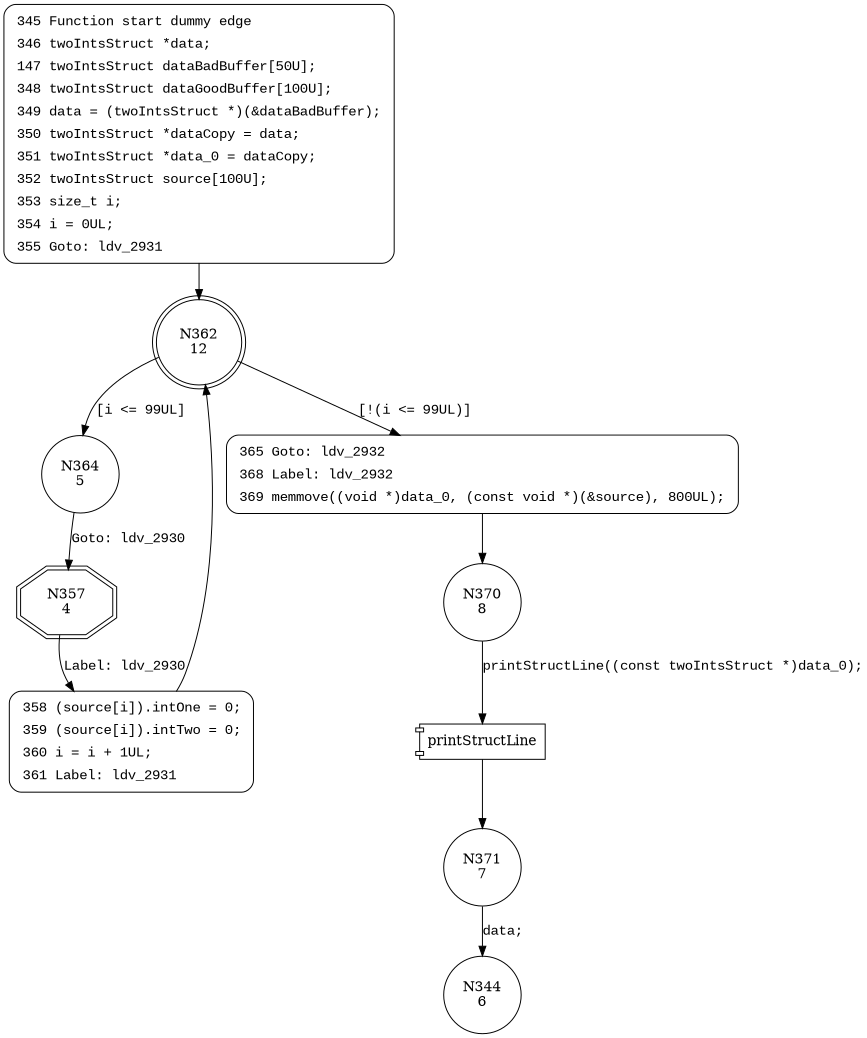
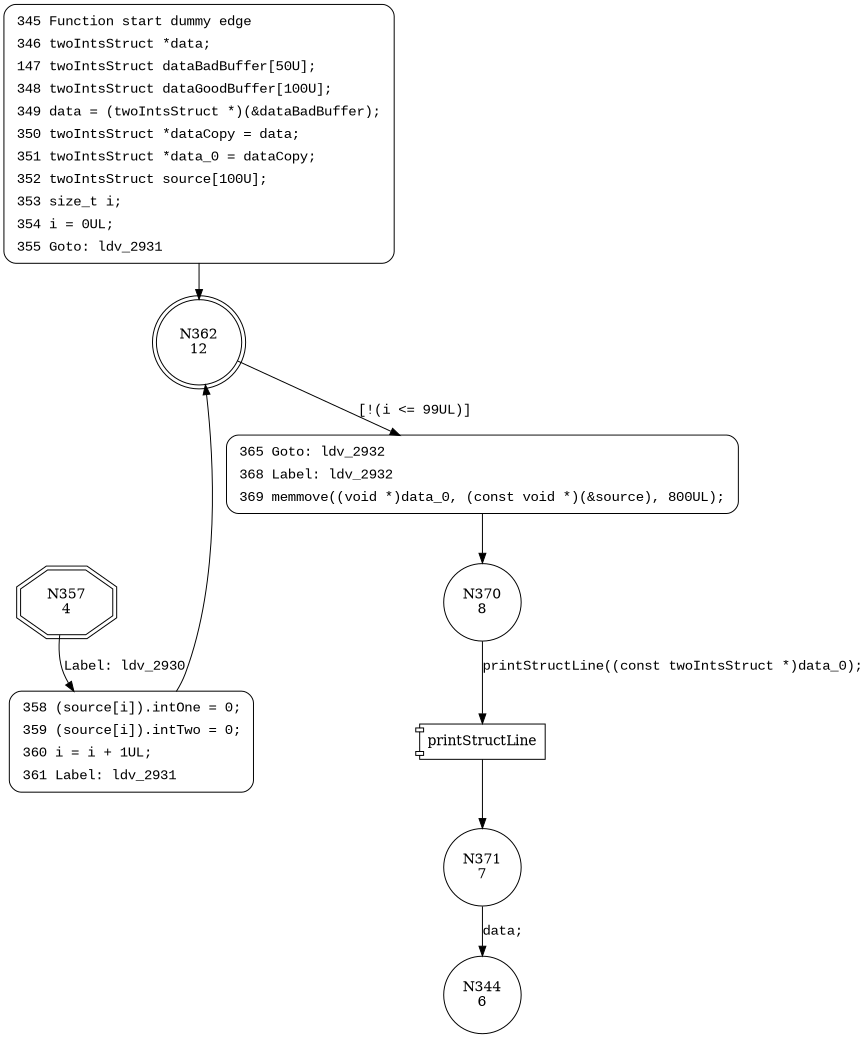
node "N364 5": removed
